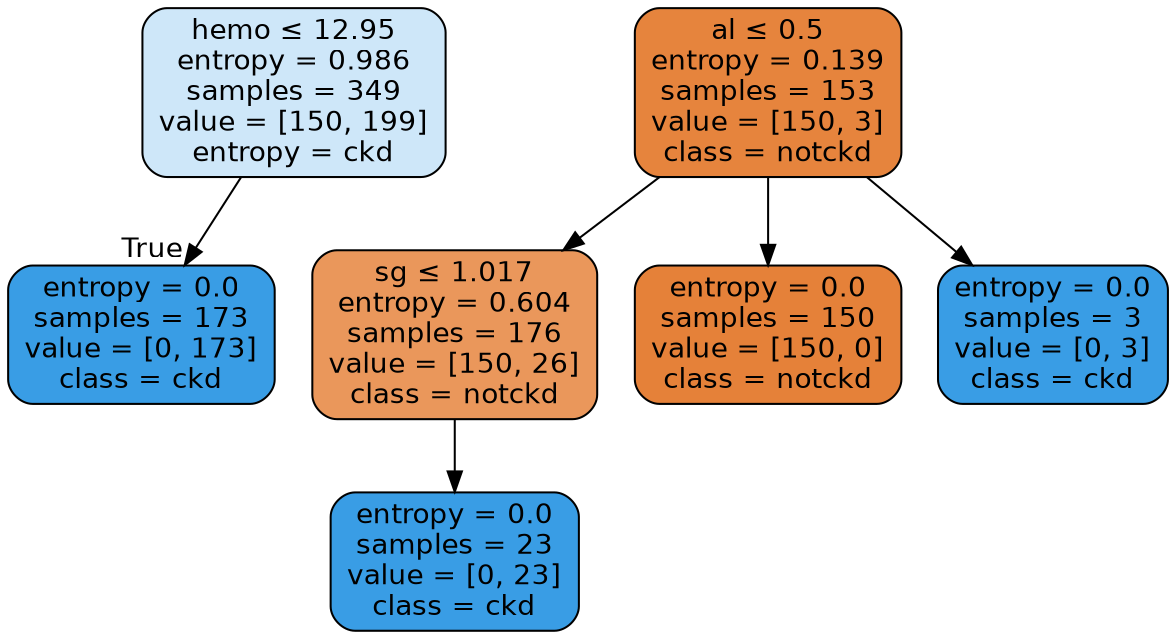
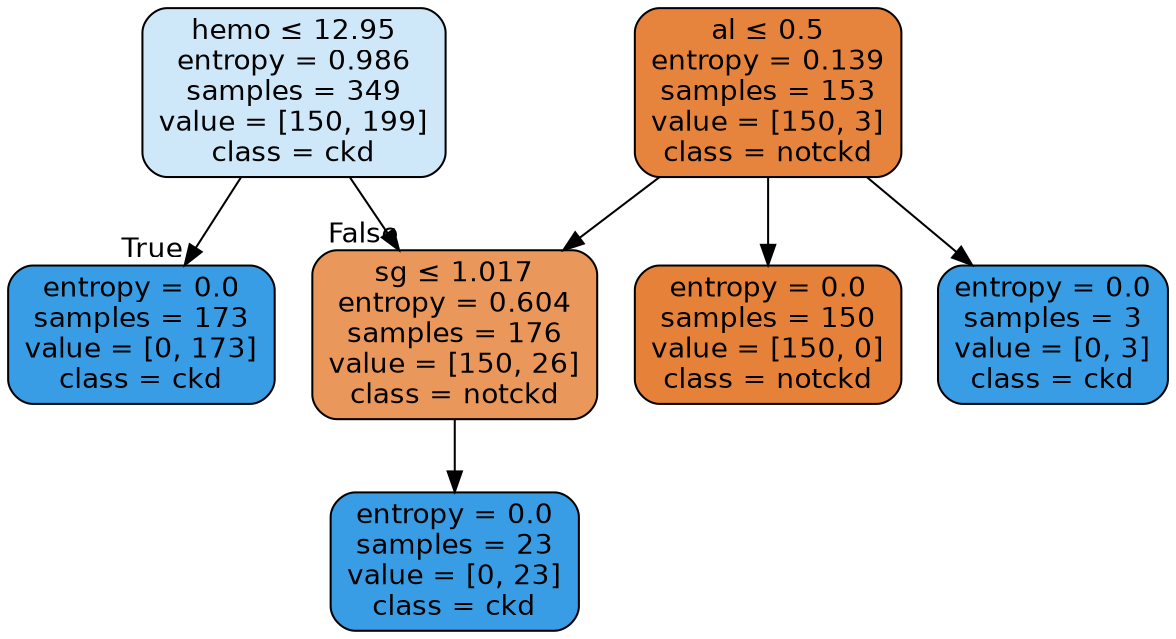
node "hemo ≤ 12.95": text "entropy = ckd" -> "class = ckd"
edge "hemo ≤ 12.95" -> "sg ≤ 1.017": added
